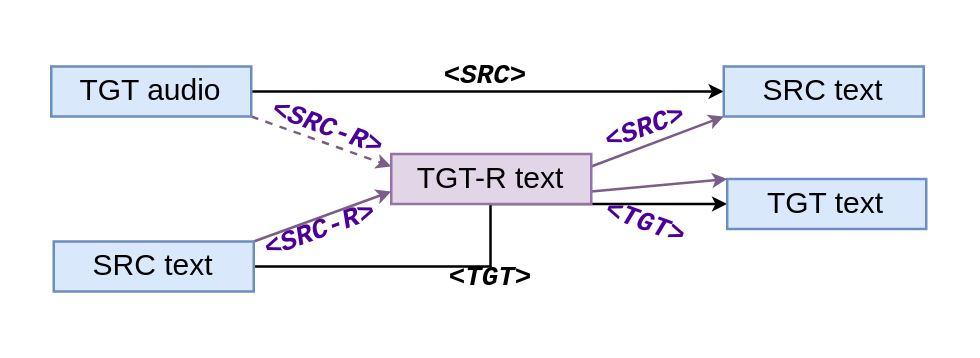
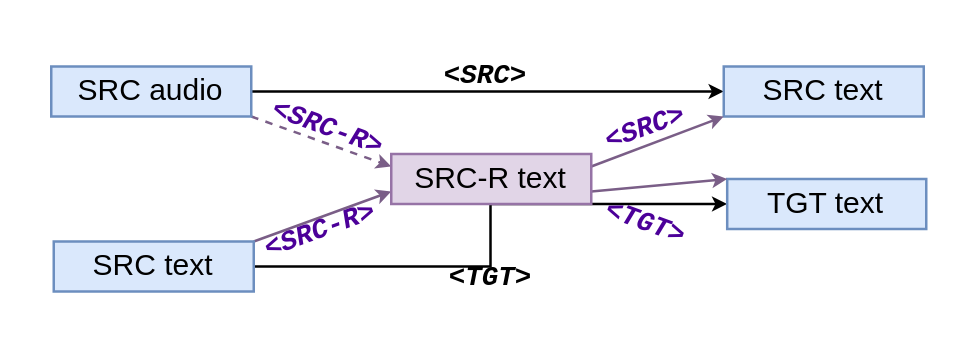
node "TGT audio": label "TGT audio" -> "SRC audio"
node "TGT-R text": label "TGT-R text" -> "SRC-R text"
